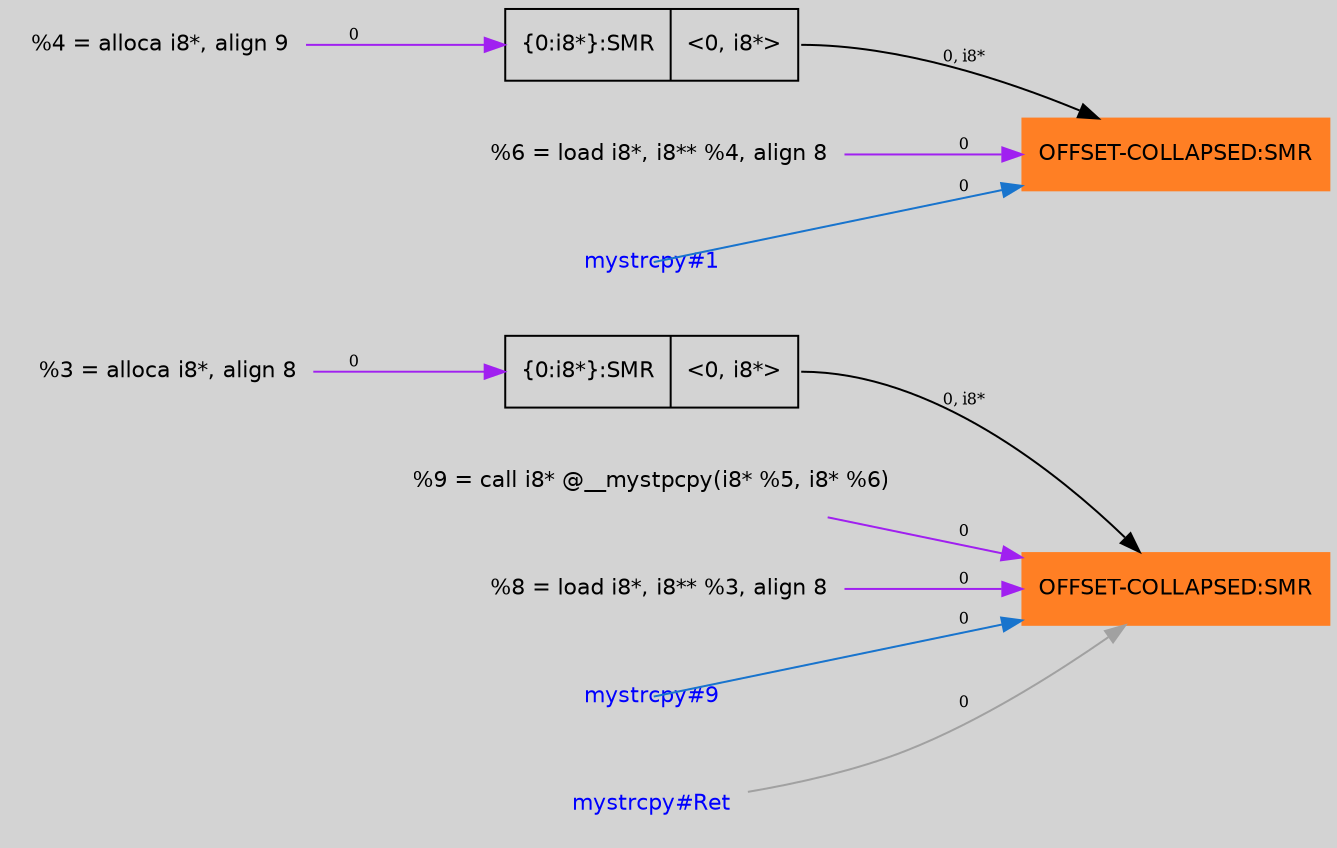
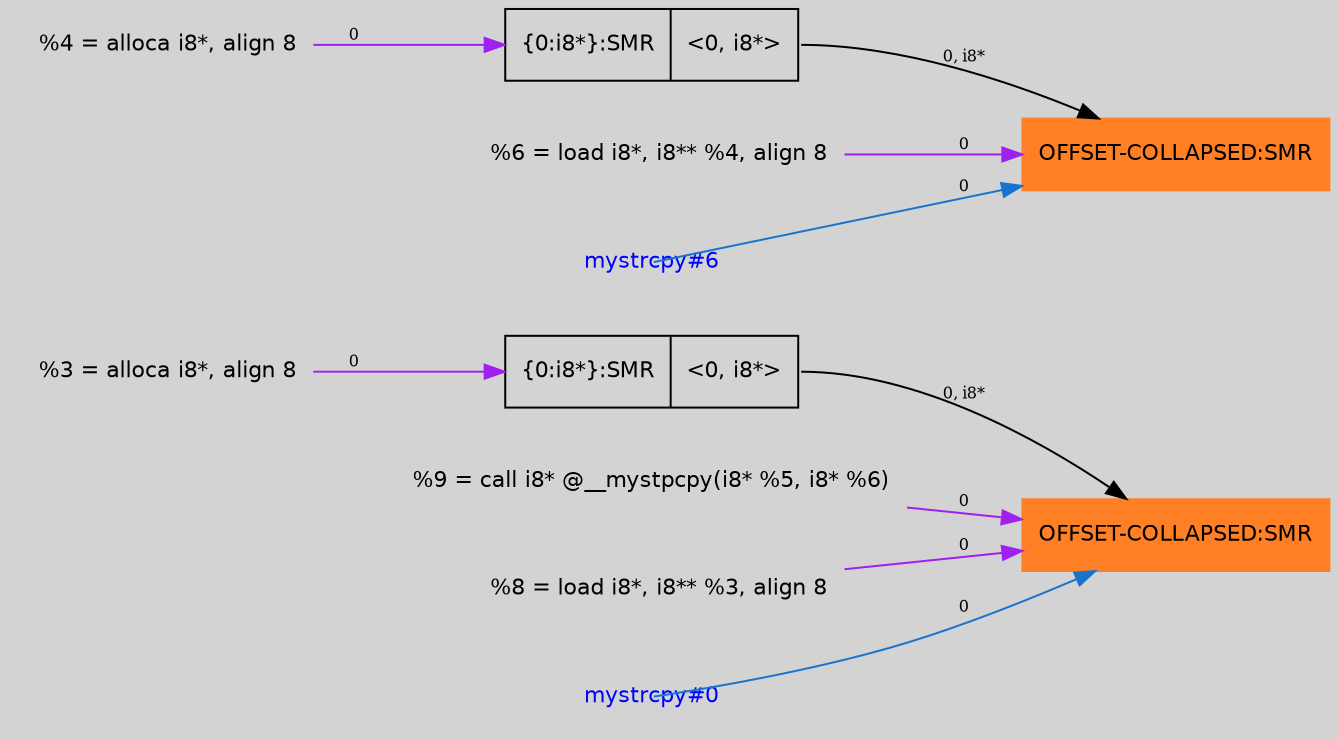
node "%4 = alloca i8*, align 9": label "%4 = alloca i8*, align 9" -> "%4 = alloca i8*, align 8"
node "mystrcpy#1": label "mystrcpy#1" -> "mystrcpy#6"
node "mystrcpy#9": label "mystrcpy#9" -> "mystrcpy#0"
node "mystrcpy#Ret": removed
